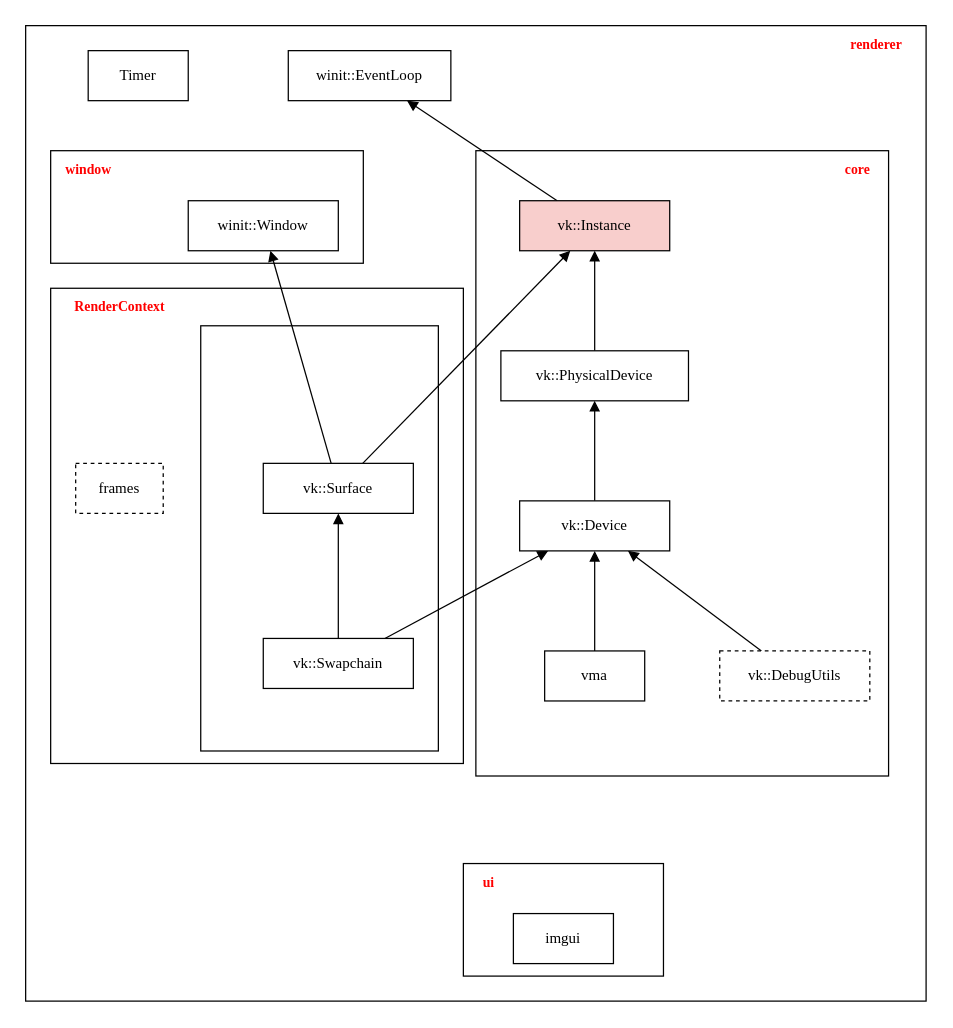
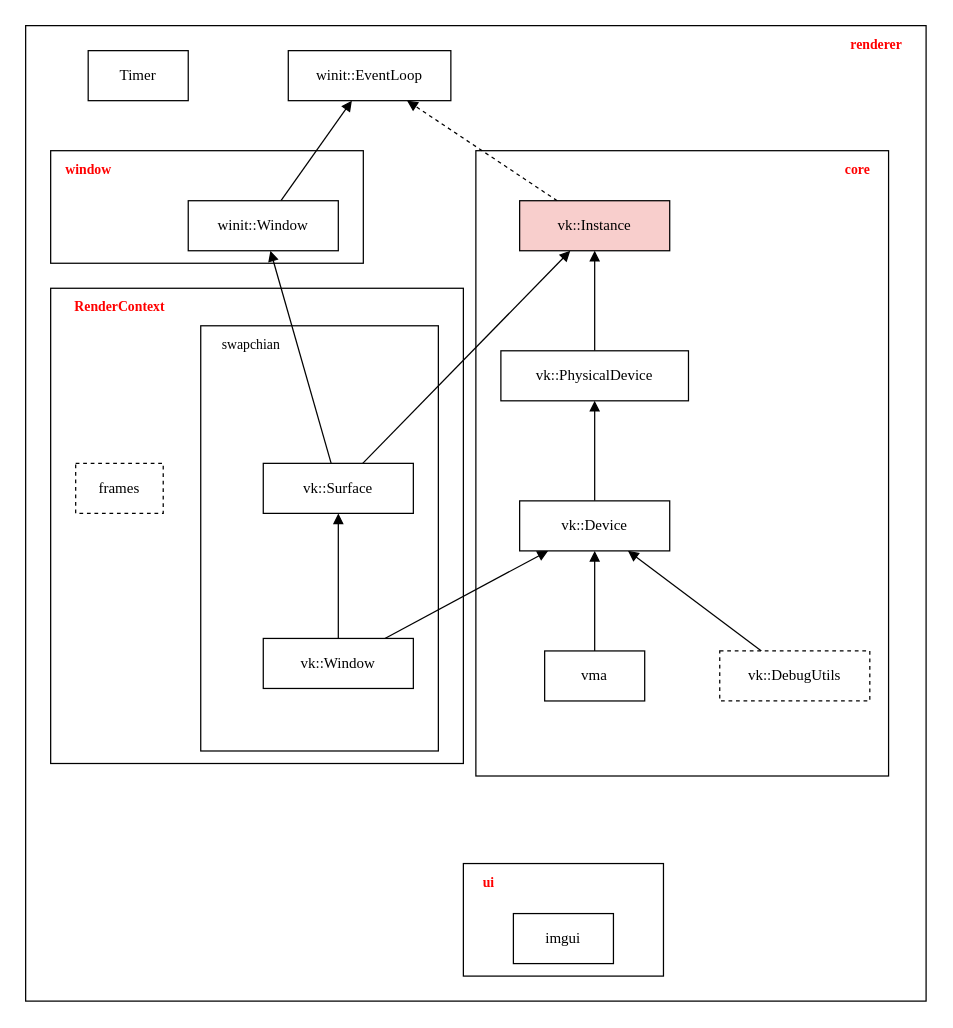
edge "vk::Instance" -> "winit::EventLoop": style solid -> dashed
edge "winit::Window" -> "winit::EventLoop": added
node "swapchian": added
node "vk::Swapchain": label "vk::Swapchain" -> "vk::Window"
